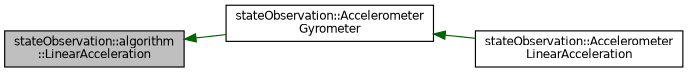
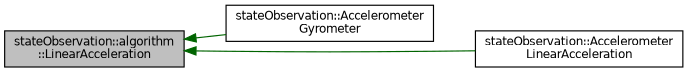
edge "stateObservation::Accelerometer LinearAcceleration" -> "stateObservation::Accelerometer Gyrometer": now "stateObservation::Accelerometer LinearAcceleration" -> "stateObservation::algorithm ::LinearAcceleration"
